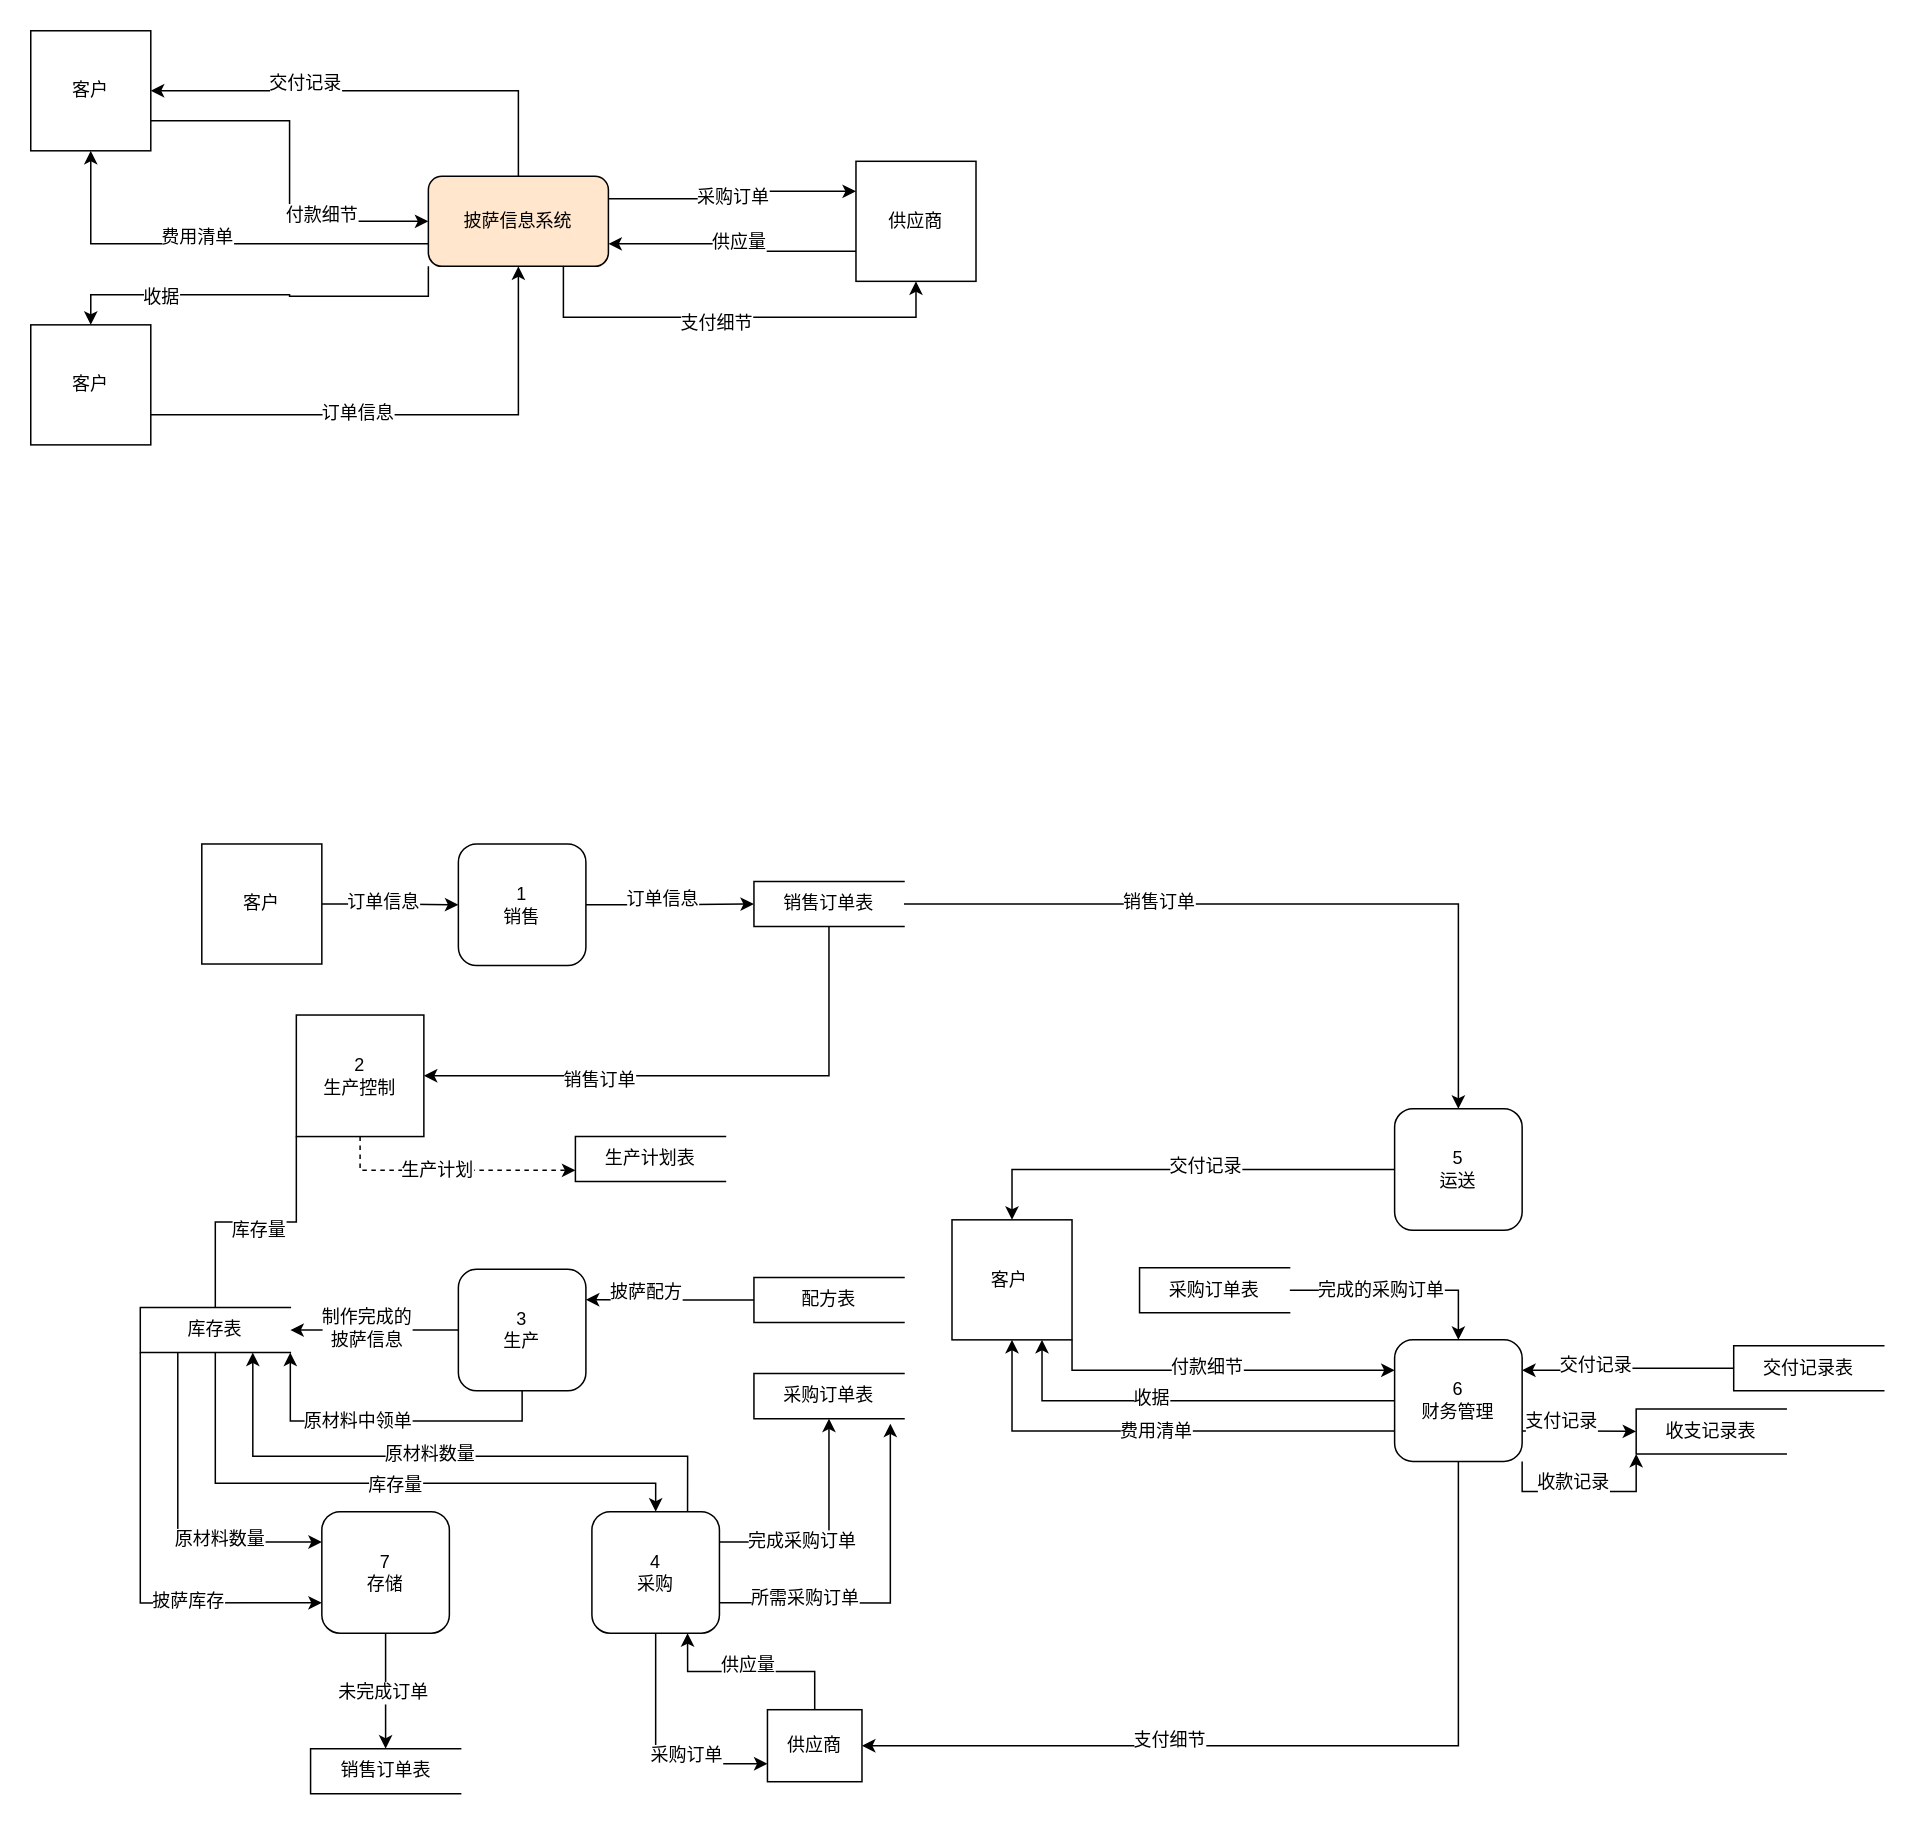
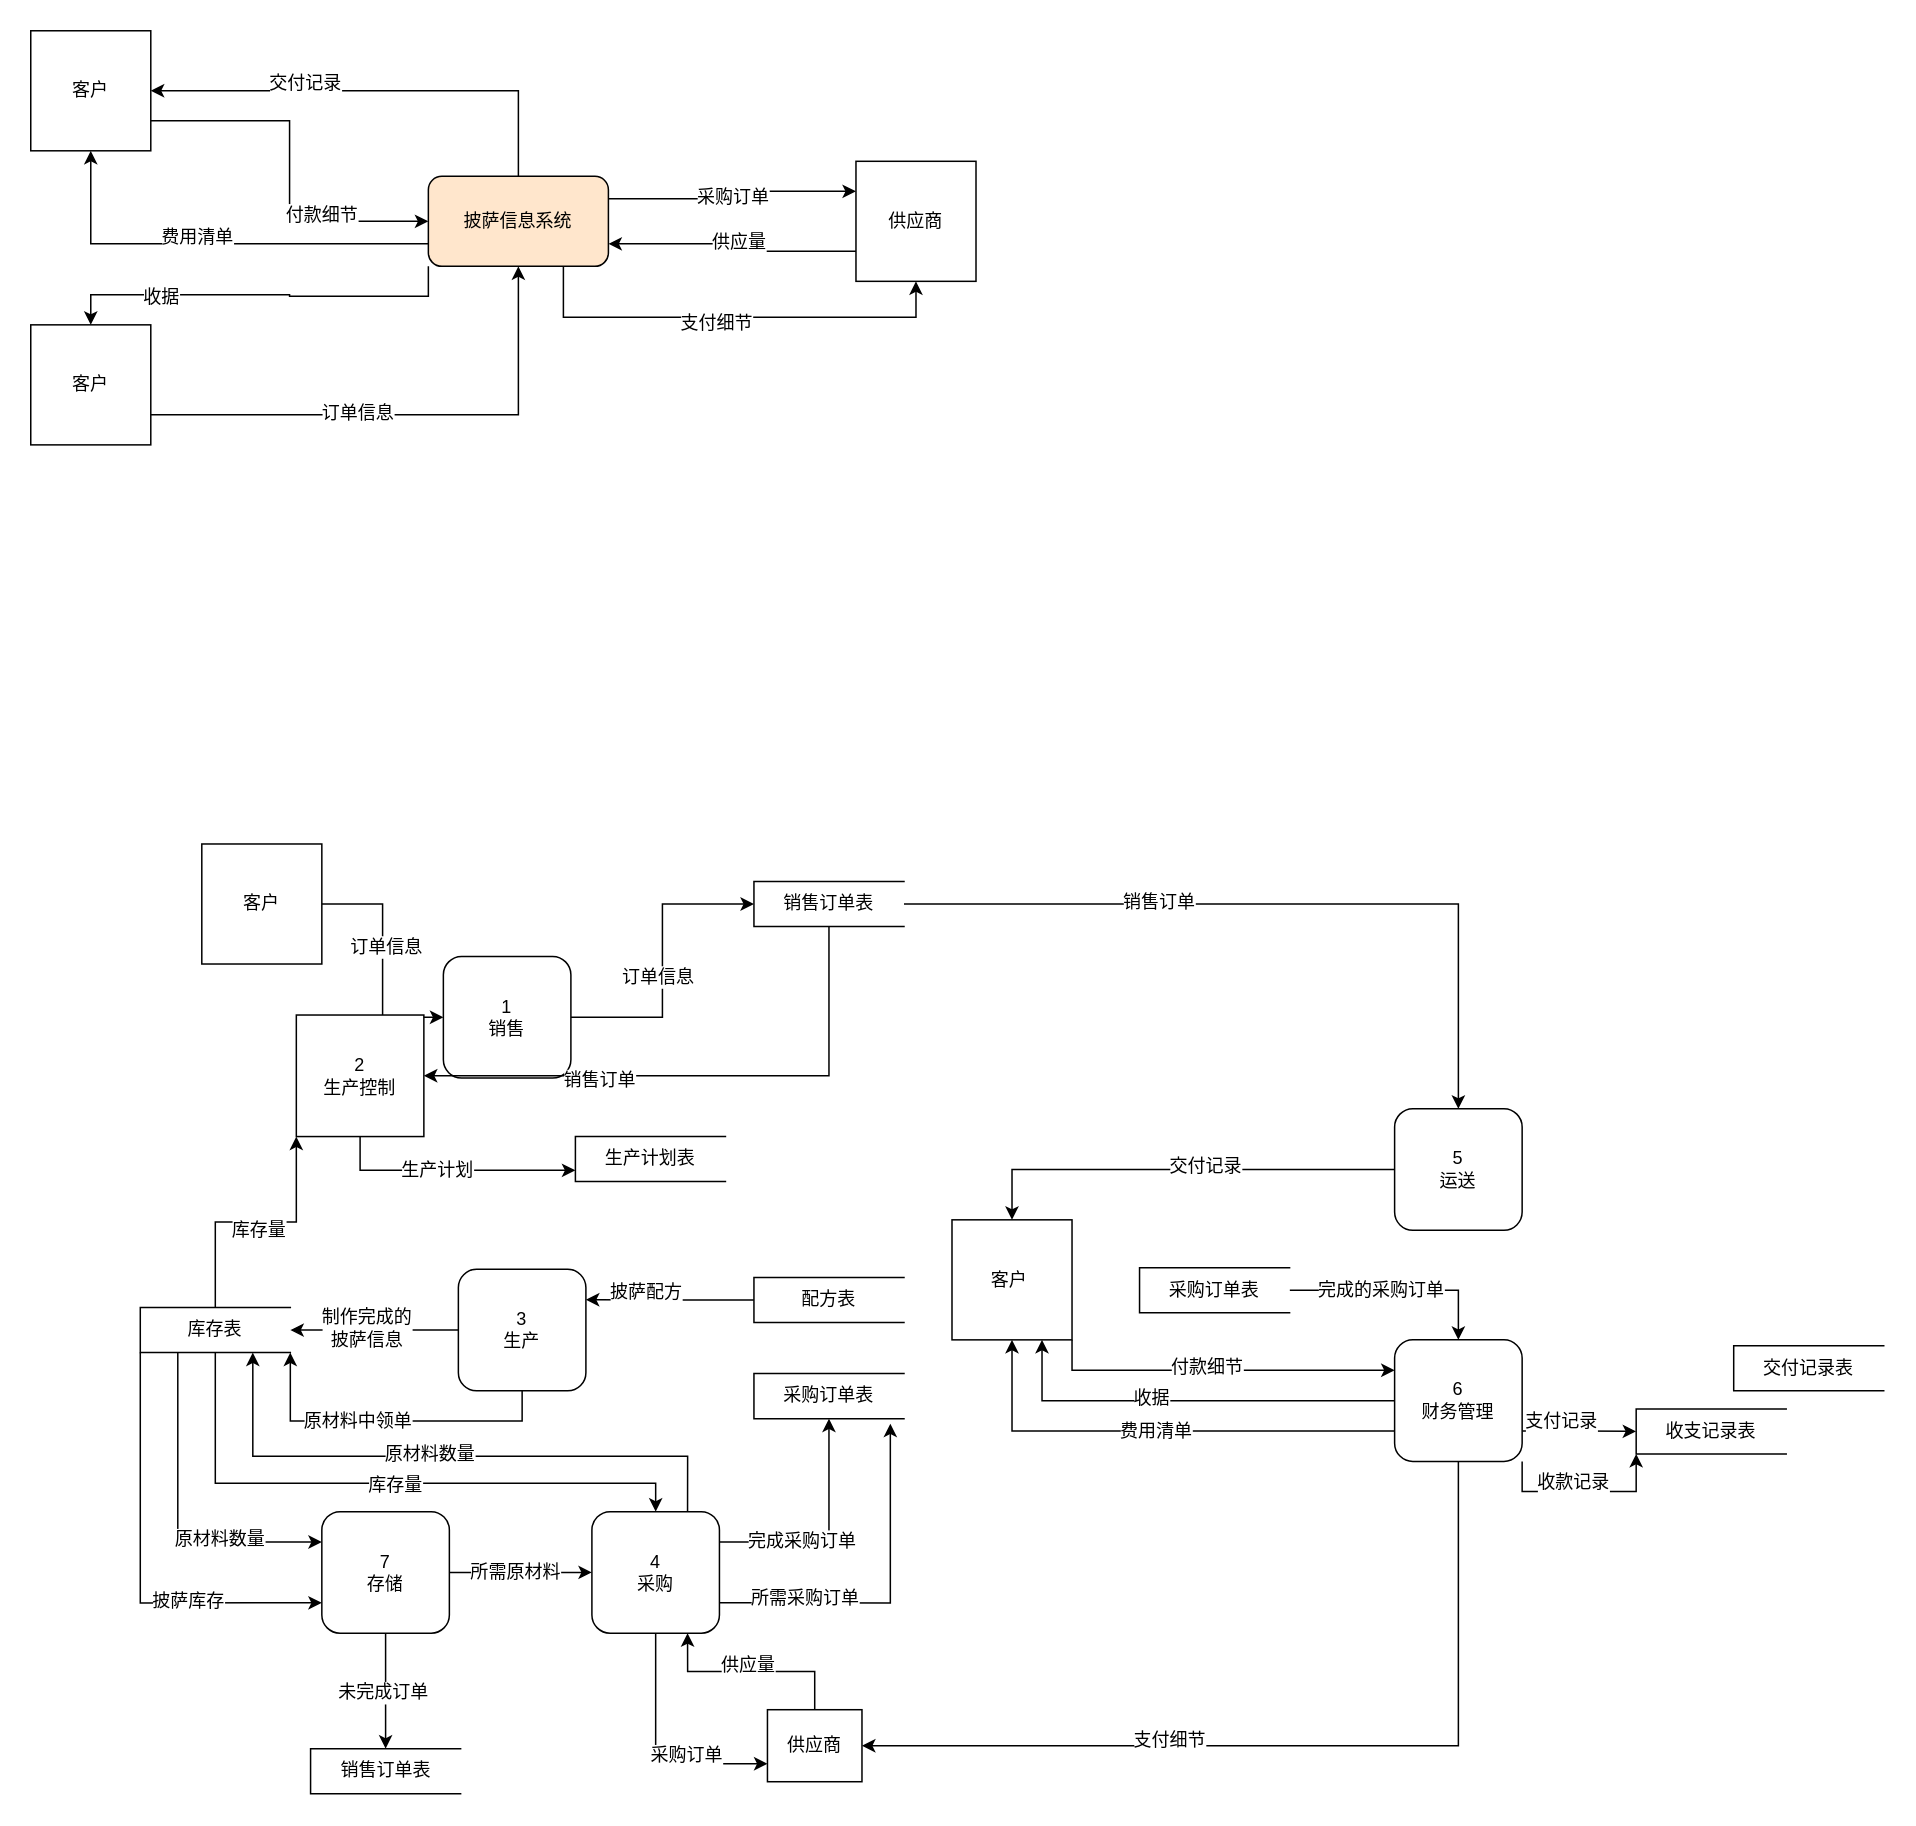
node "1 销售": moved (522, 905) -> (507, 1017)
edge "2 生产控制" -- "库存表": arrowhead none -> classic
edge "2 生产控制" -> "生产计划表": style dashed -> solid
edge "交付记录表" -> "6 财务管理": removed, label "交付记录"
edge "7 存储" -> "4 采购": added, label "所需原材料"
